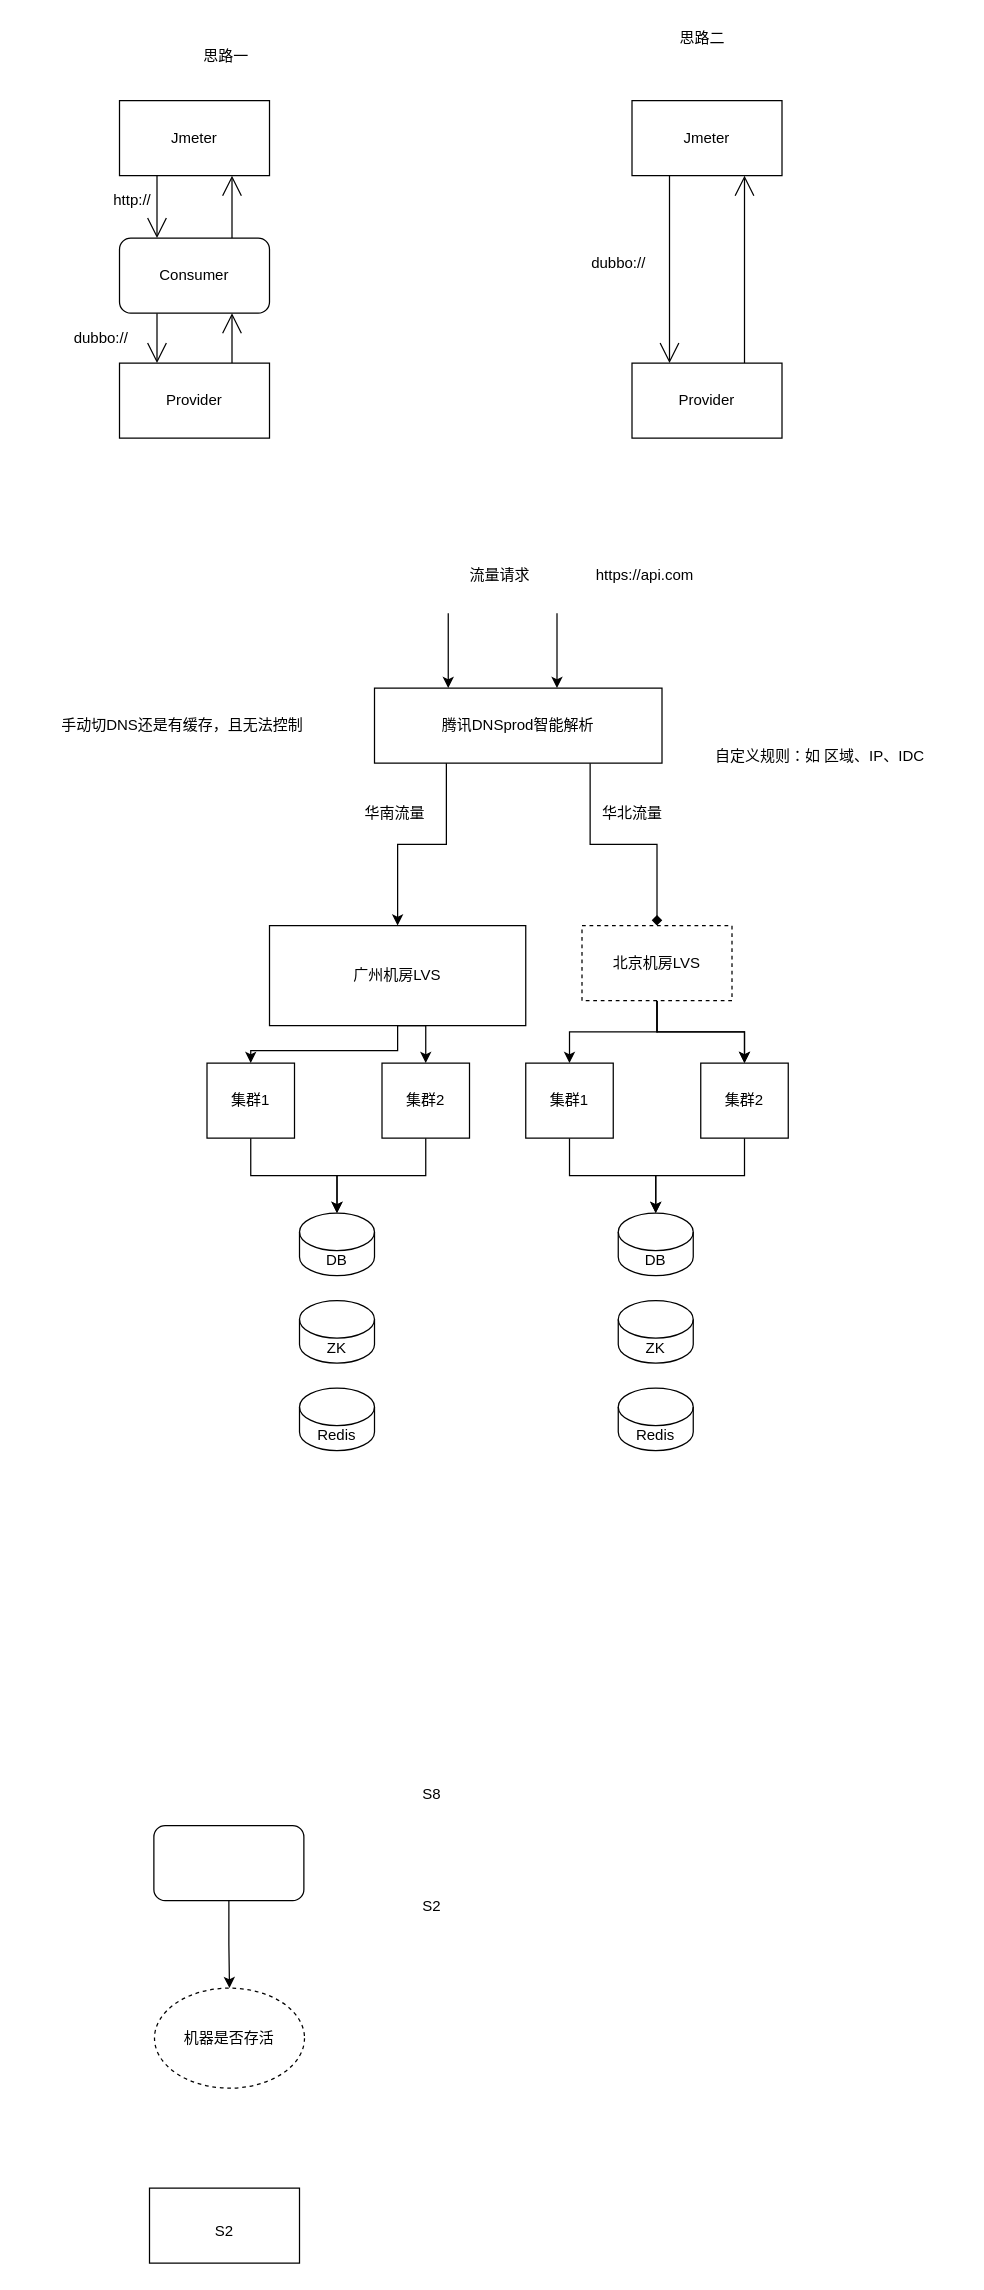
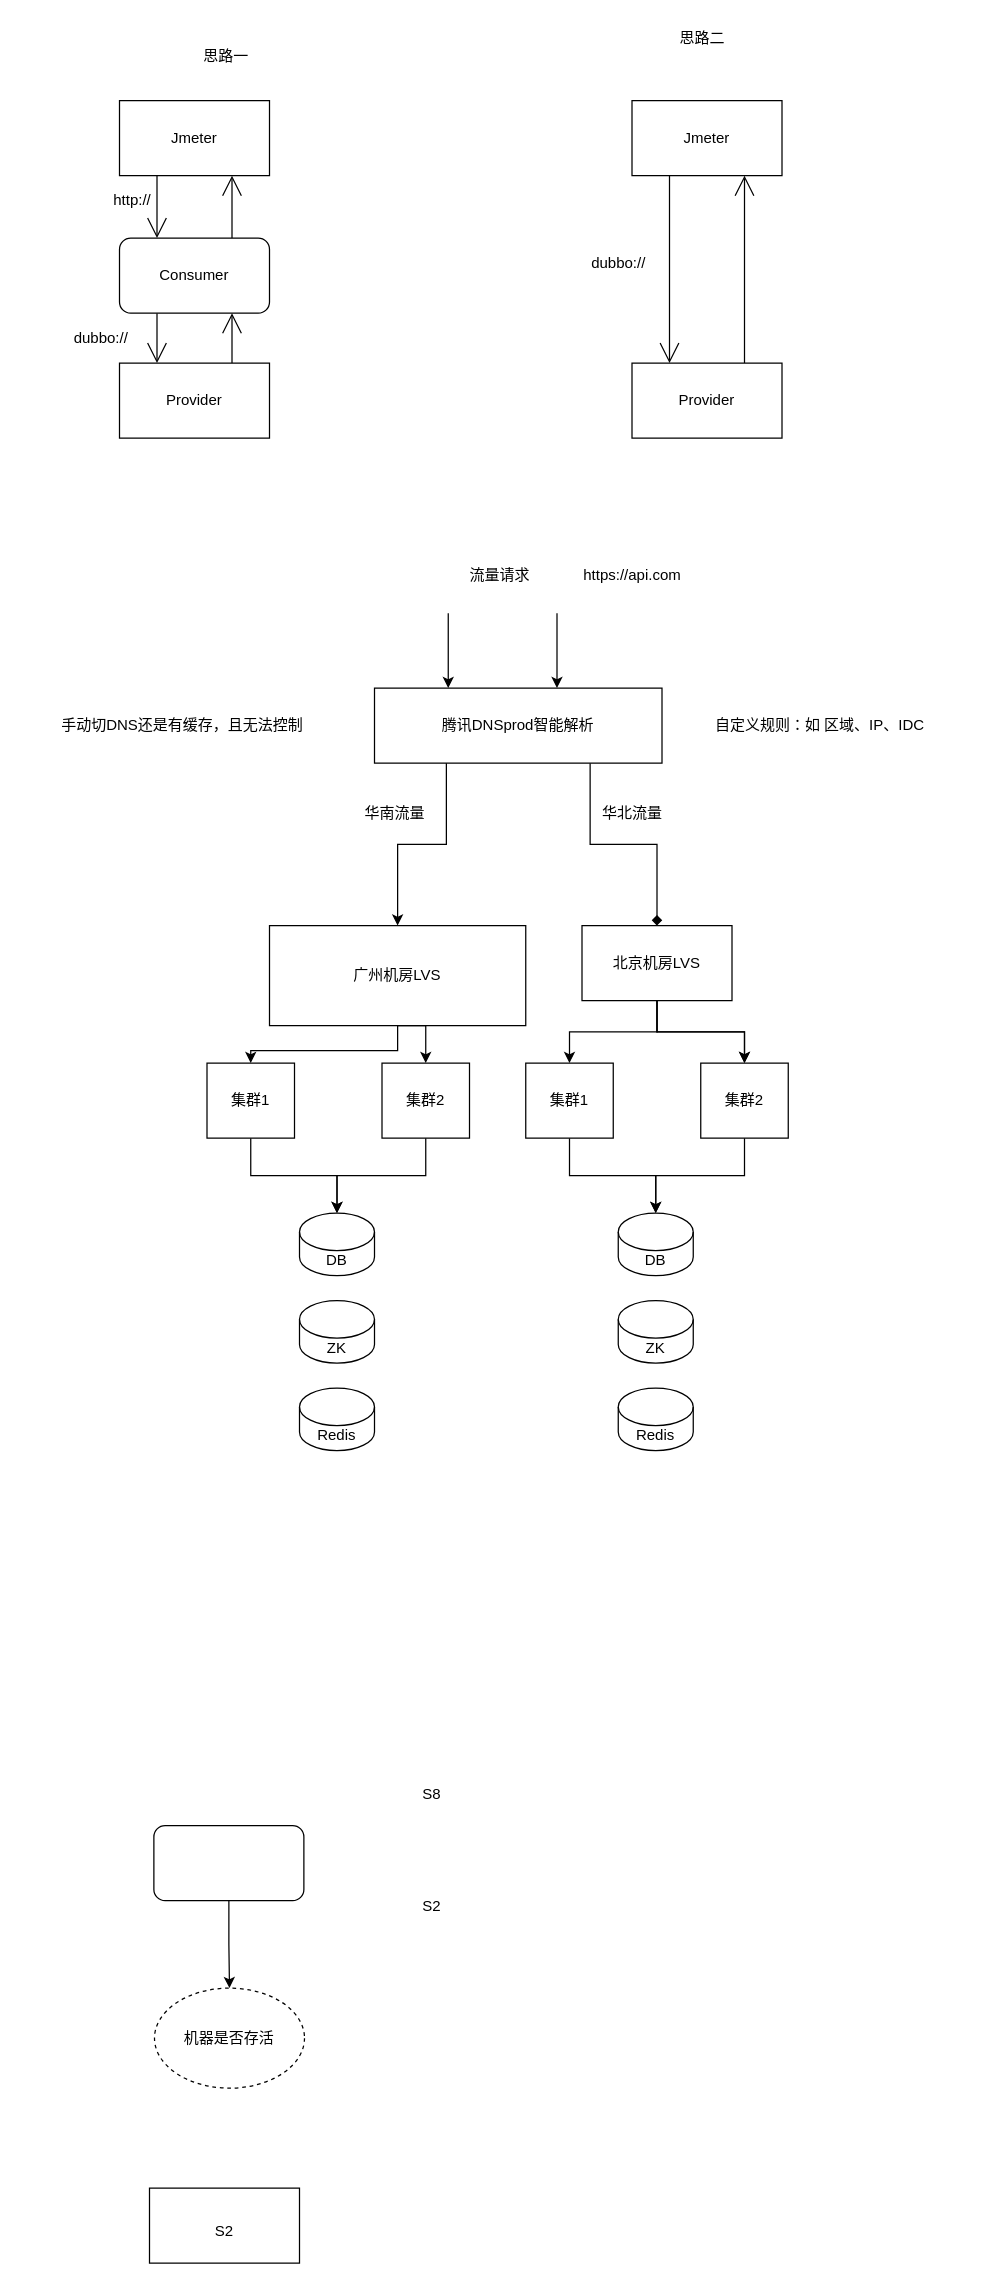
node "https://api.com": moved (644, 576) -> (632, 576)
node "自定义规则：如 区域、IP、IDC": moved (819, 757) -> (819, 726)
node "北京机房LVS": style dashed -> solid
